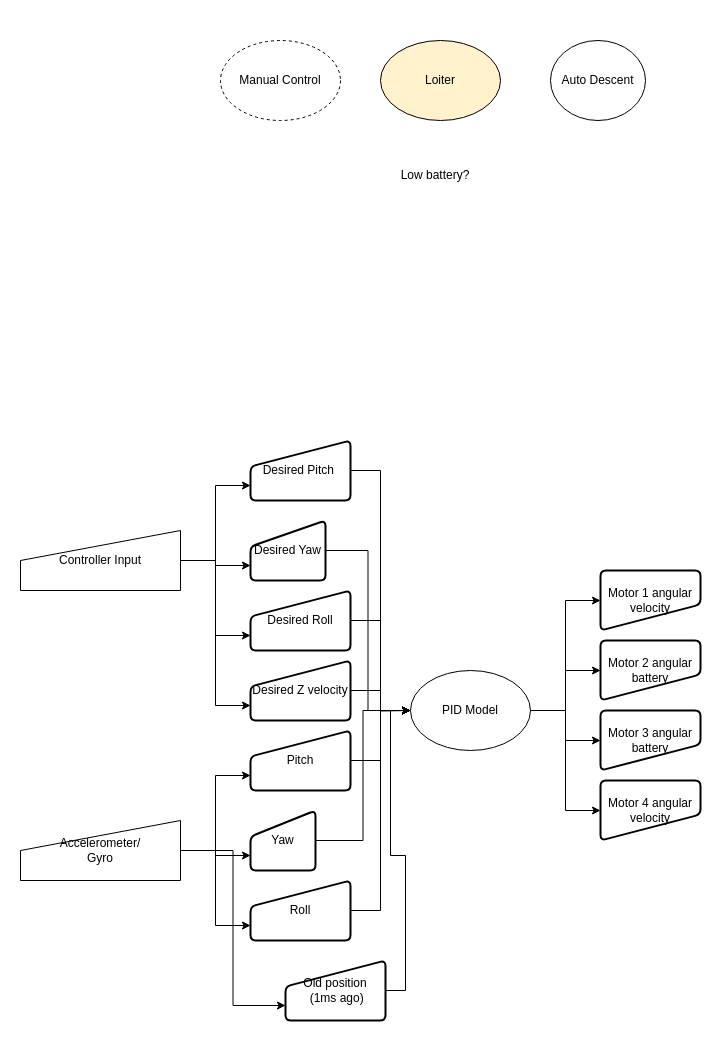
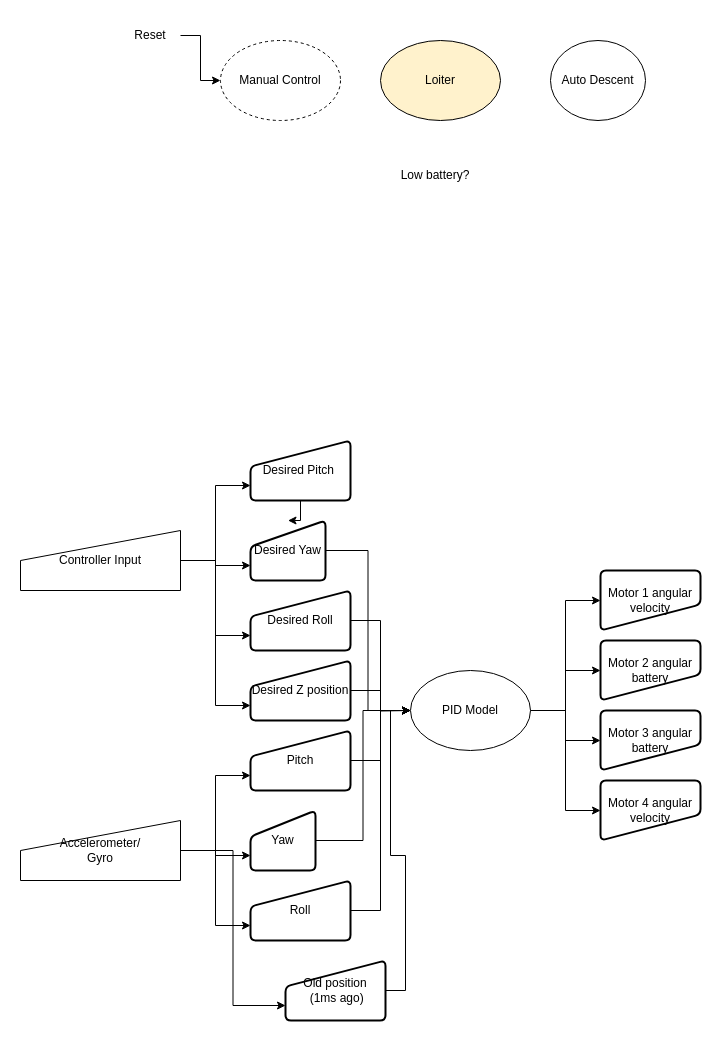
node "Reset": added
edge "Reset" -> "Manual Control": added
edge "Desired Pitch" -> "PID Model": now "Desired Pitch" -> "Desired Yaw"
node "Desired Z velocity": label "Desired Z velocity" -> "Desired Z position"
